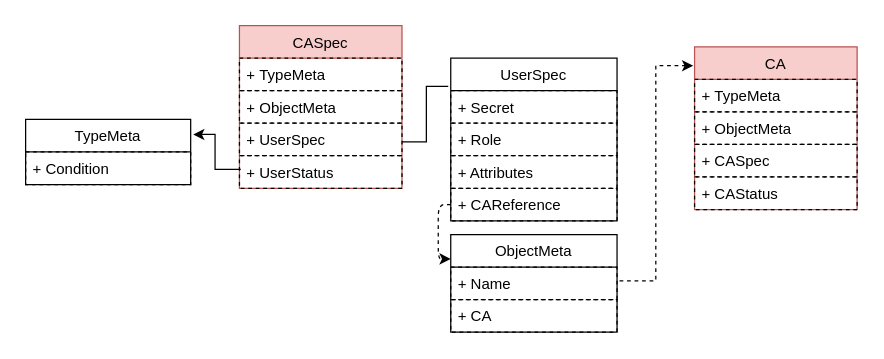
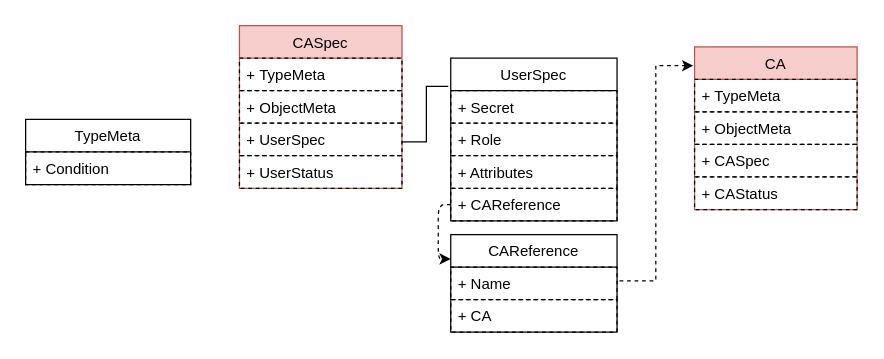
edge "+ UserStatus" -> "TypeMeta": removed
node "ObjectMeta": label "ObjectMeta" -> "CAReference"
